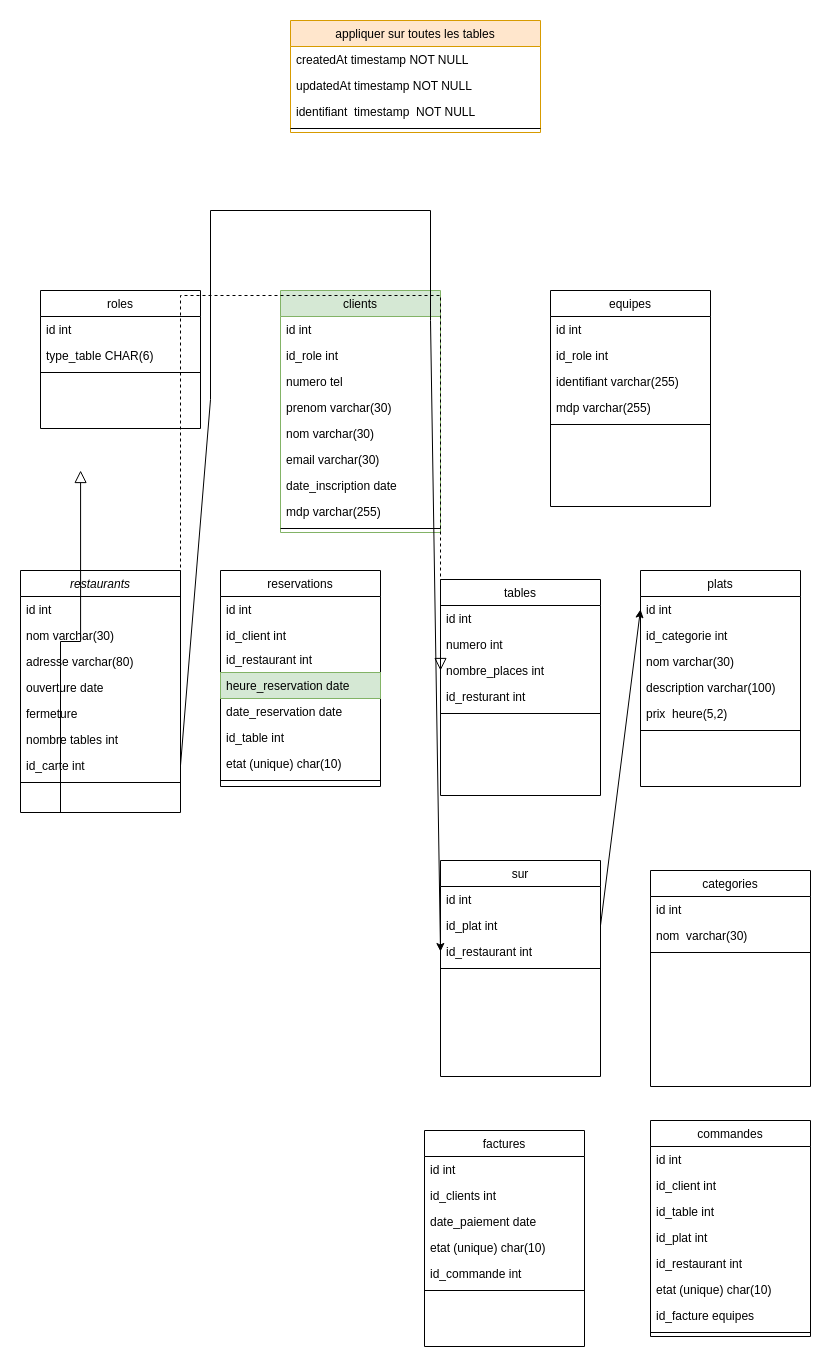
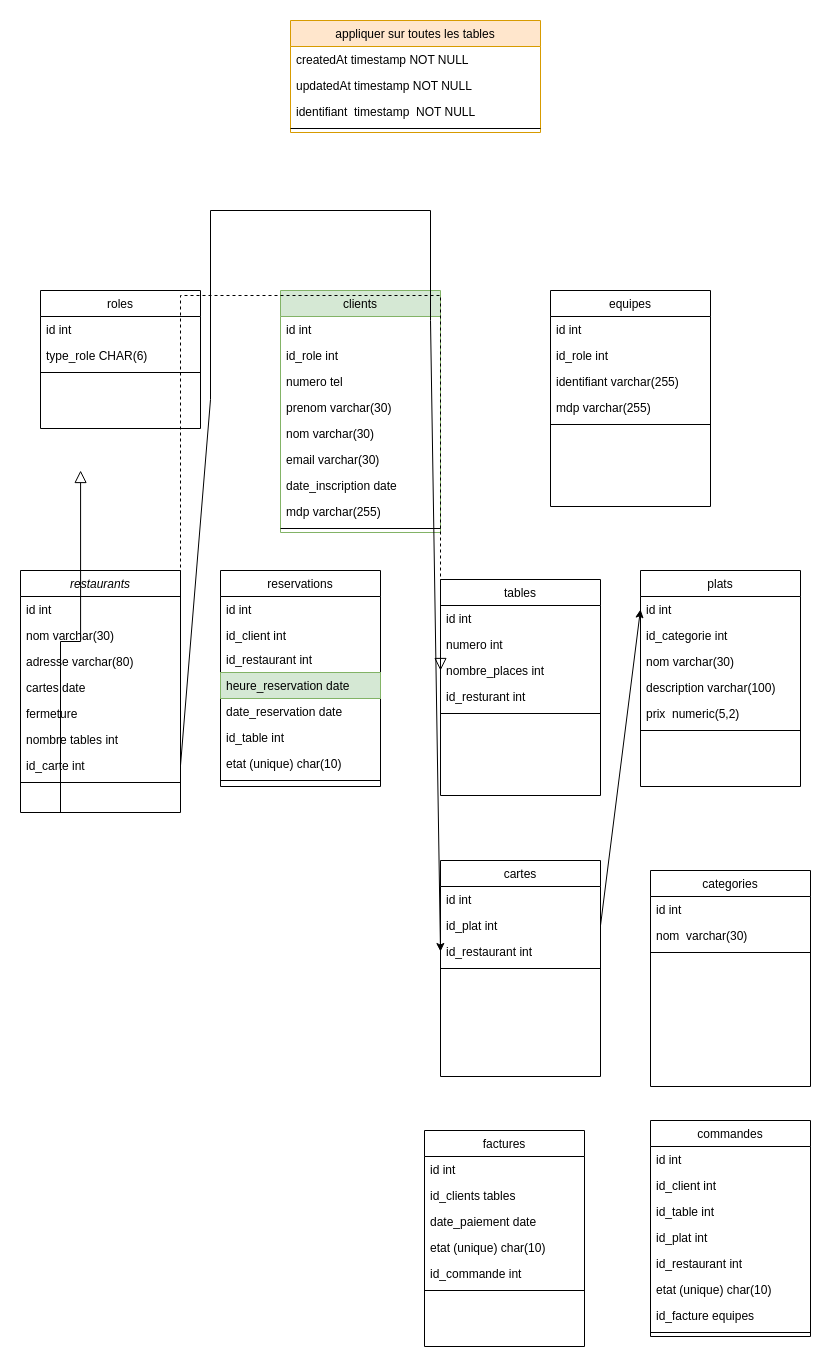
node "type_table CHAR(6)": label "type_table CHAR(6)" -> "type_role CHAR(6)"
node "ouverture date": label "ouverture date" -> "cartes date"
node "prix heure(5,2)": label "prix heure(5,2)" -> "prix numeric(5,2)"
node "sur": label "sur" -> "cartes"
node "id_clients int": label "id_clients int" -> "id_clients tables"
